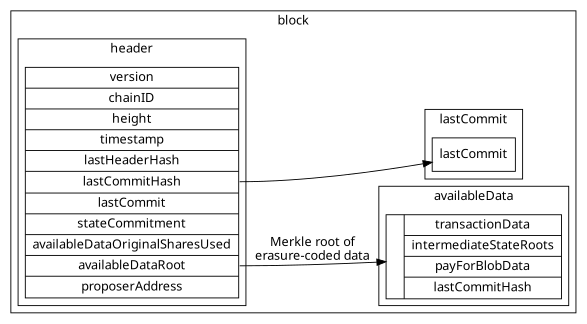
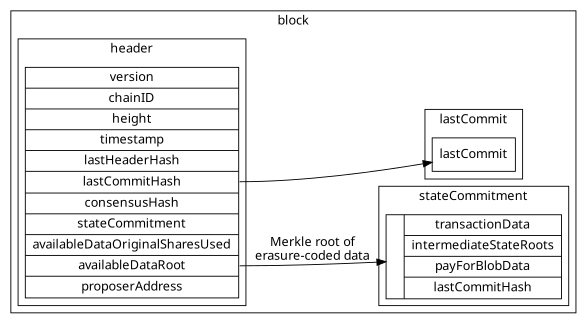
cluster "availableData": label "availableData" -> "stateCommitment"
node "version": text "lastCommit" -> "consensusHash"
